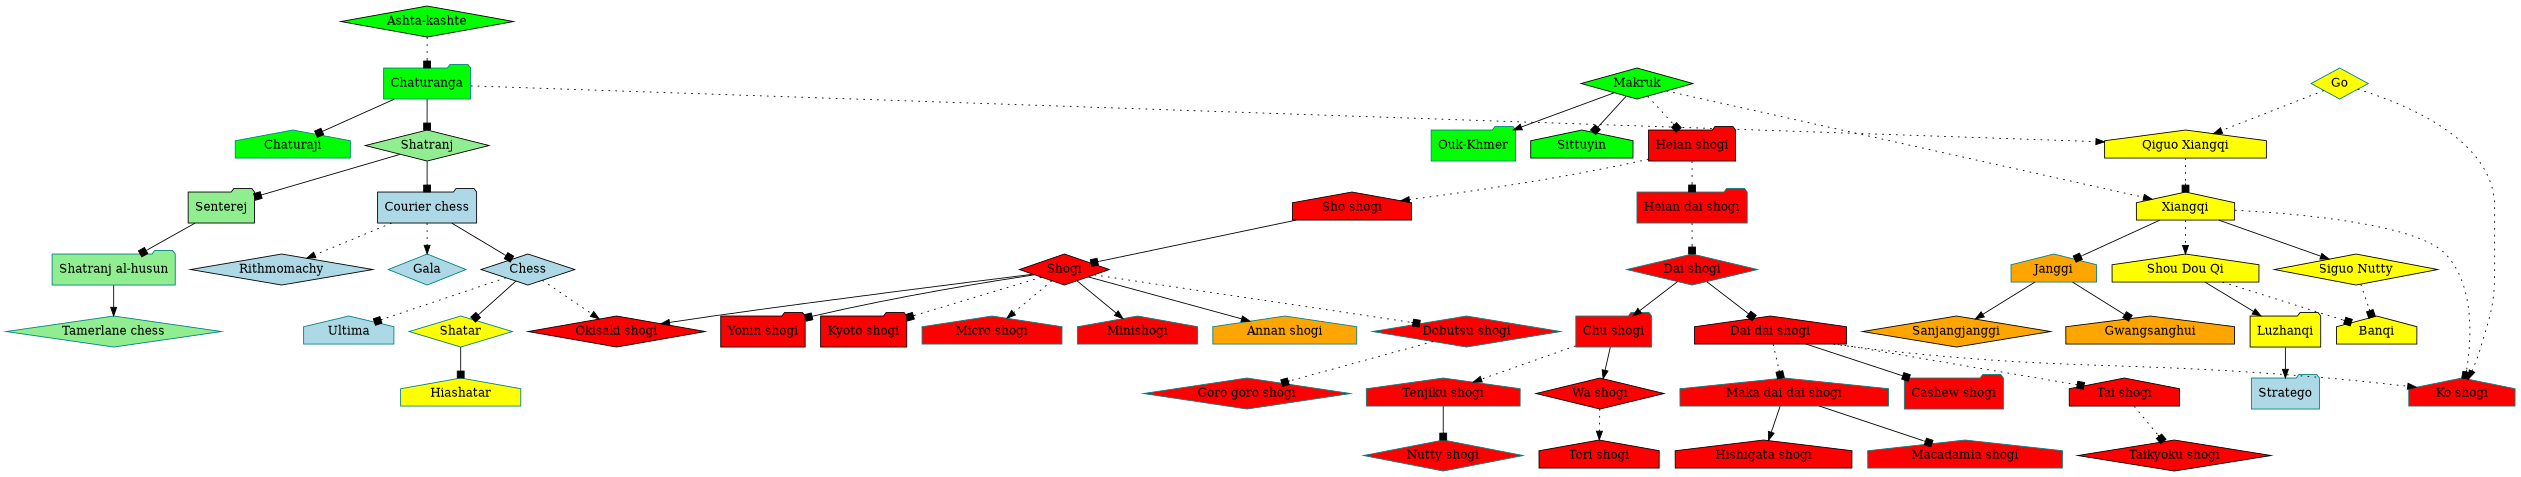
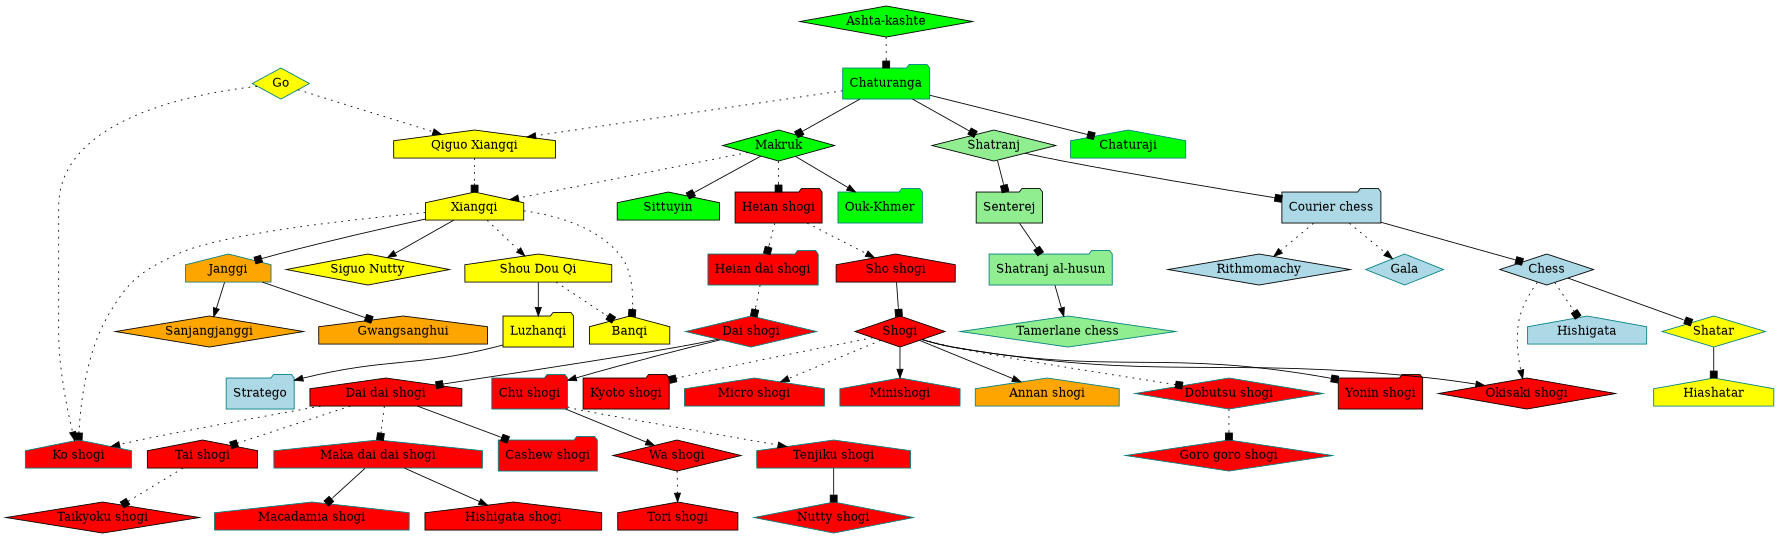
edge "Chaturanga" -> "Makruk": added
edge "Siguo Nutty" -> "Banqi": now "Xiangqi" -> "Banqi"
node "Ultima": label "Ultima" -> "Hishigata"
